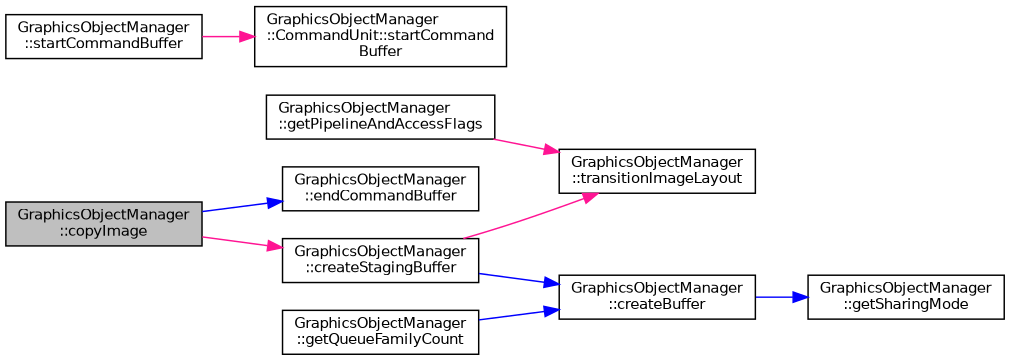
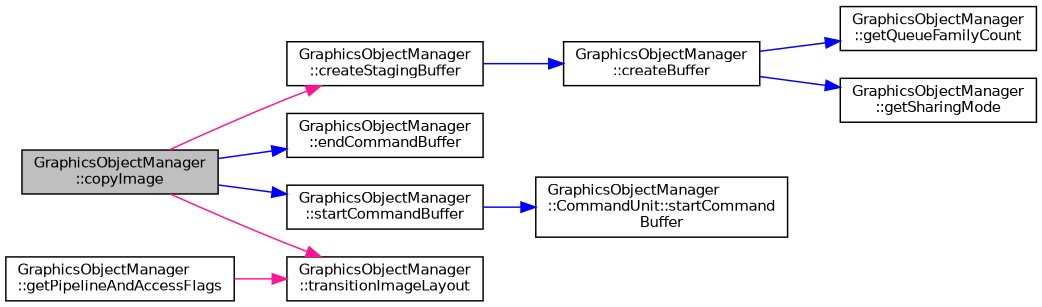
edge "GraphicsObjectManager ::startCommandBuffer" -> "GraphicsObjectManager ::CommandUnit::startCommand Buffer": color deeppink -> blue
edge "GraphicsObjectManager ::copyImage" -> "GraphicsObjectManager ::startCommandBuffer": added
edge "GraphicsObjectManager ::createStagingBuffer" -> "GraphicsObjectManager ::transitionImageLayout": now "GraphicsObjectManager ::copyImage" -> "GraphicsObjectManager ::transitionImageLayout"
edge "GraphicsObjectManager ::getQueueFamilyCount" -> "GraphicsObjectManager ::createBuffer": reversed
